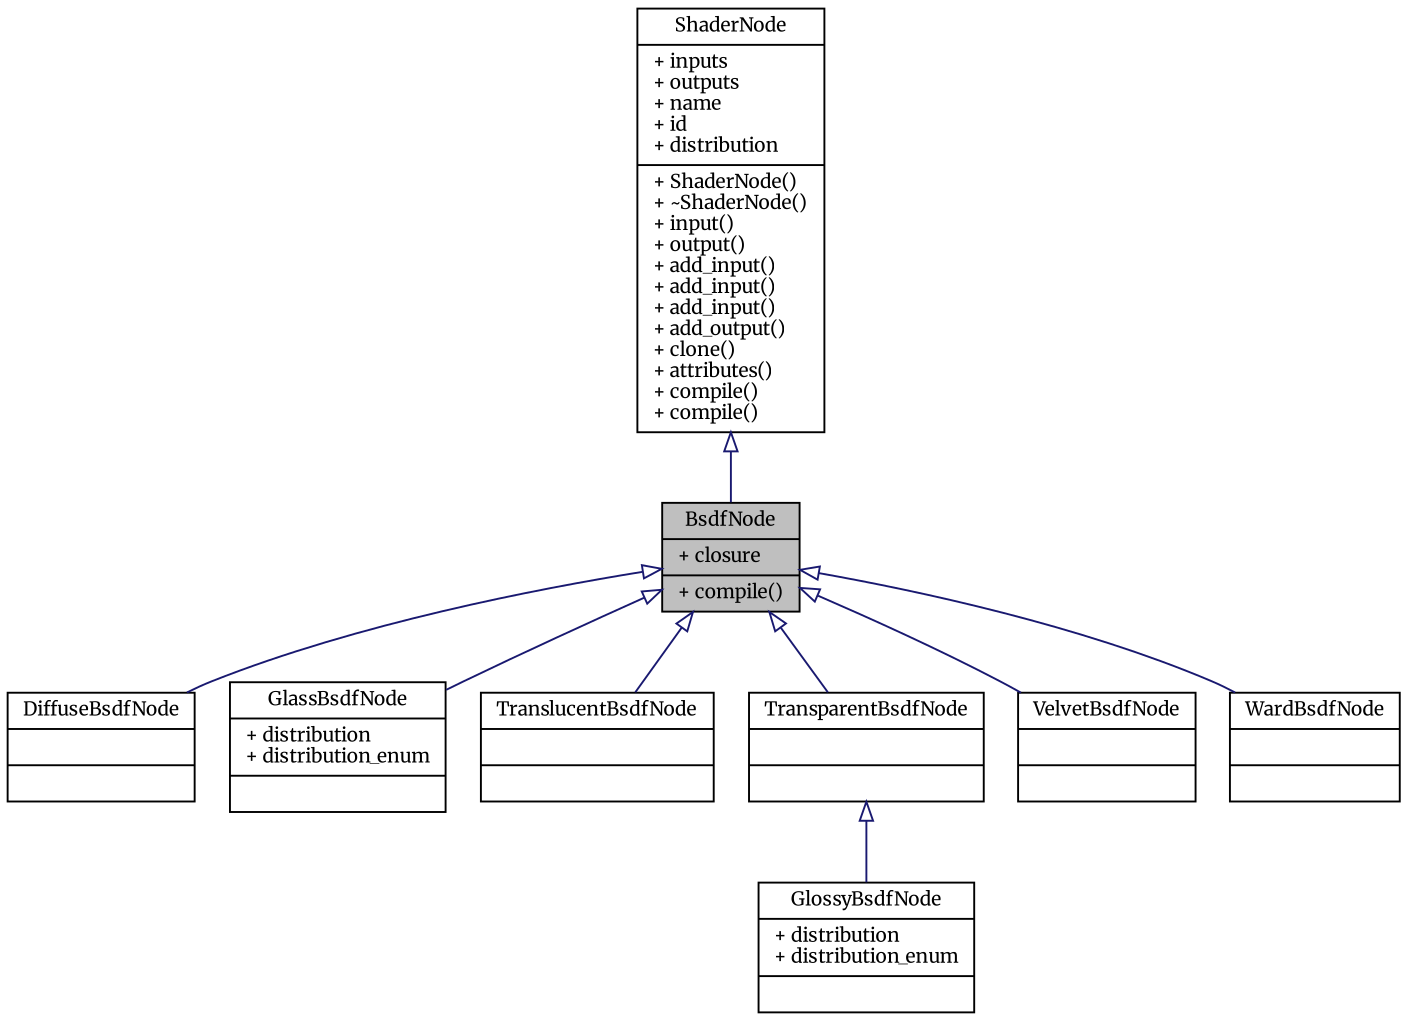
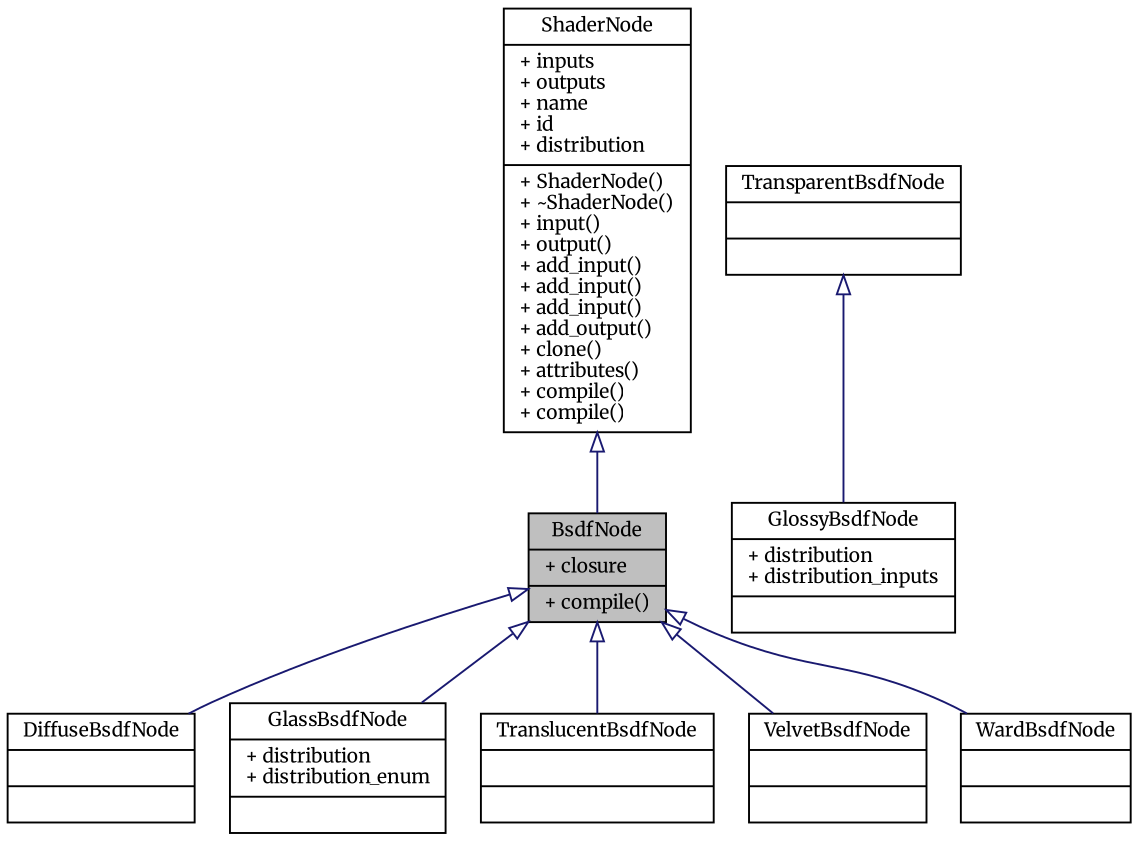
edge "TransparentBsdfNode" -> "BsdfNode": removed
node "GlossyBsdfNode": text "+ distribution_enum" -> "+ distribution_inputs"
